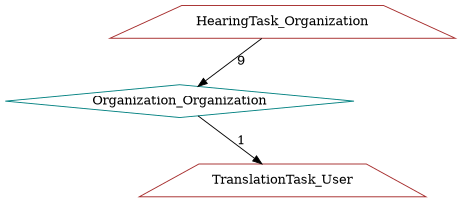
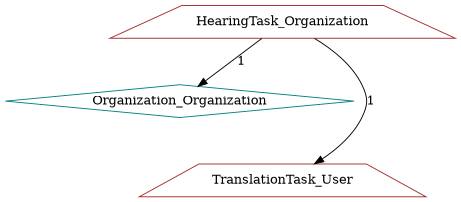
edge "HearingTask_Organization" -> "Organization_Organization": label "9" -> "1"
edge "Organization_Organization" -> "TranslationTask_User": now "HearingTask_Organization" -> "TranslationTask_User"
